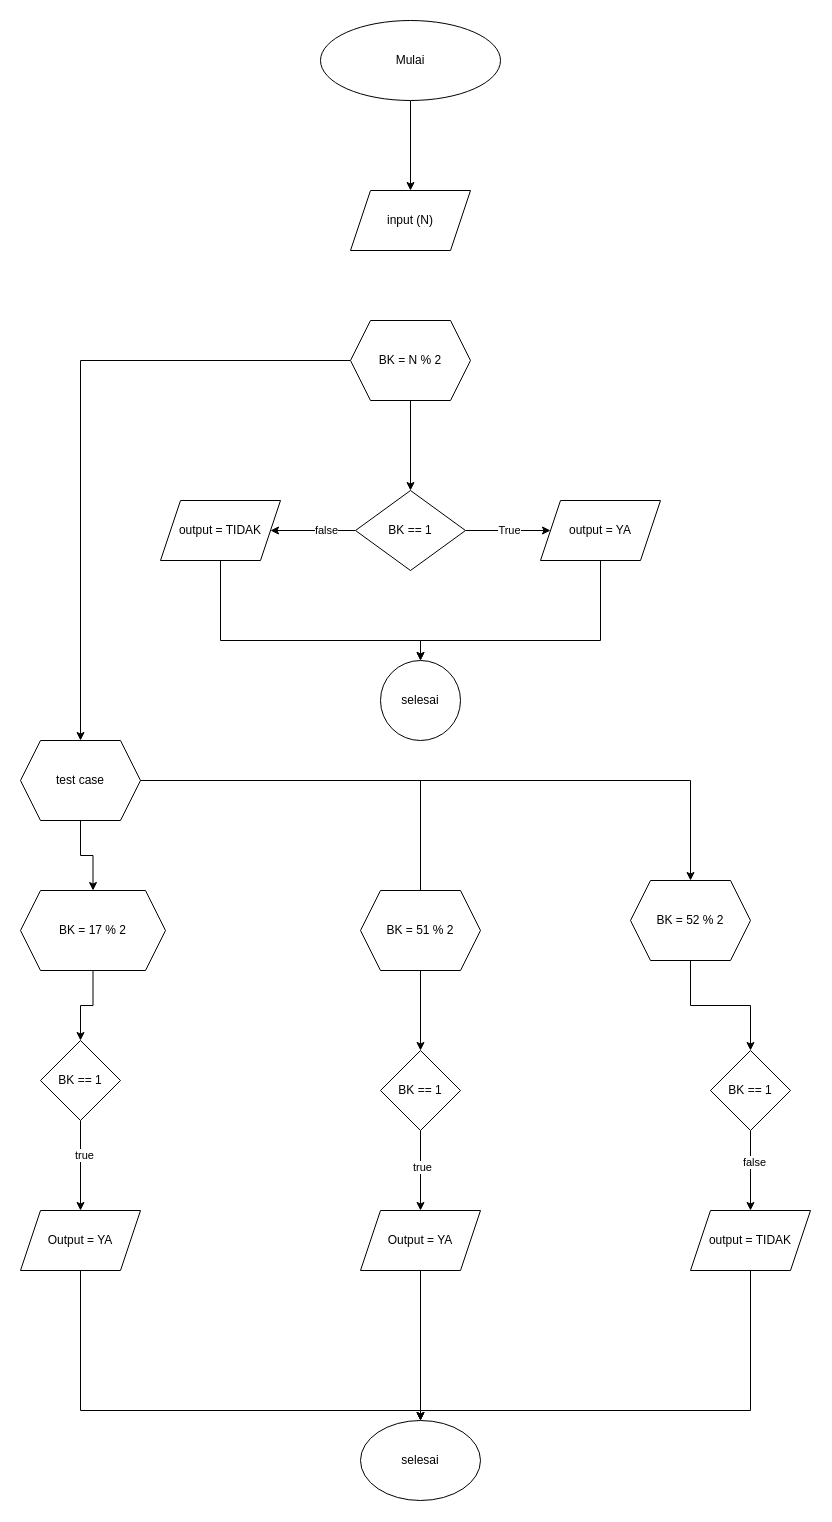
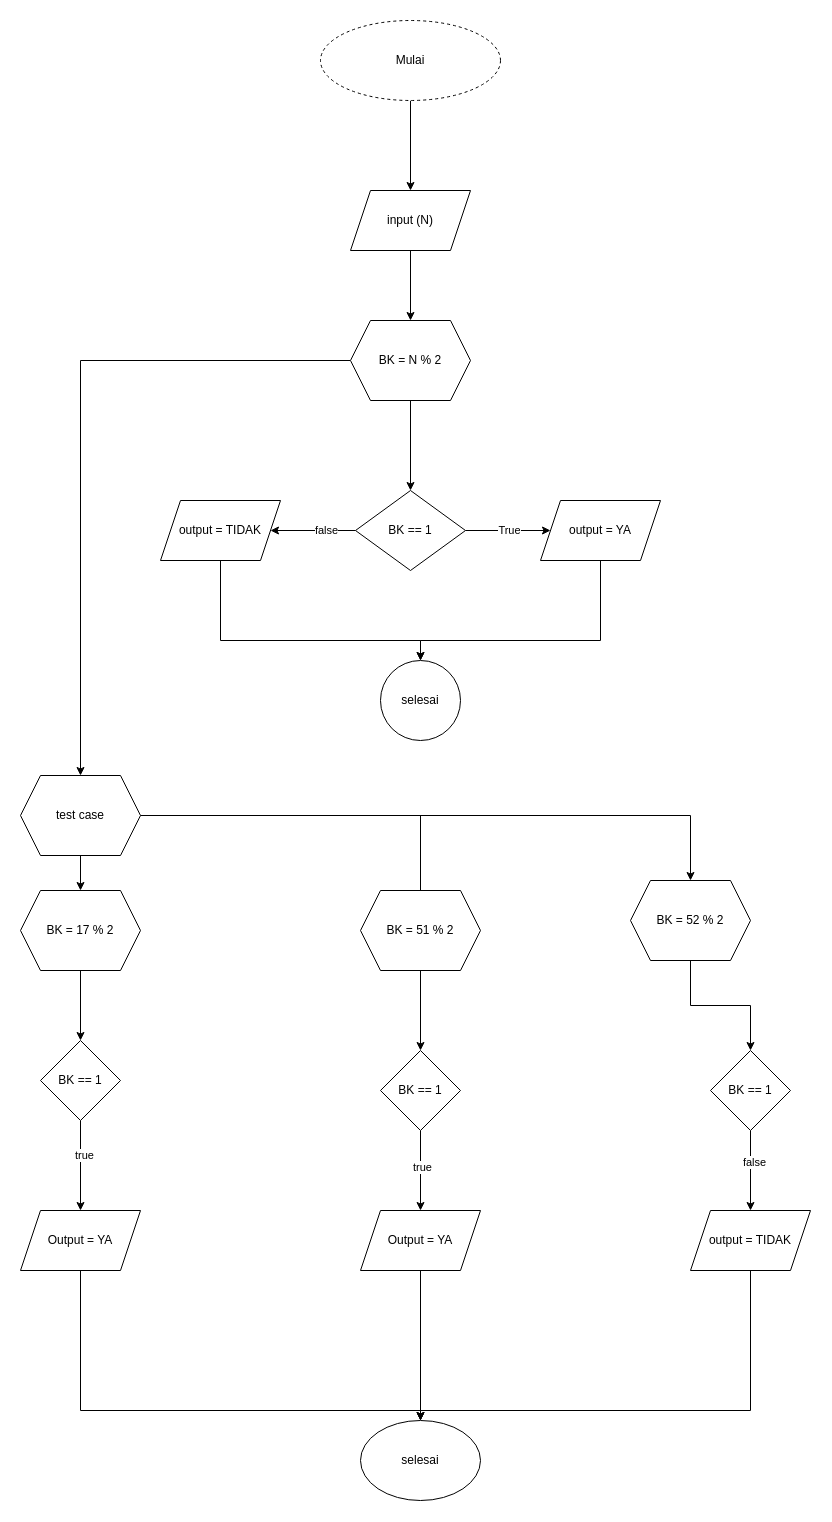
node "Mulai": style solid -> dashed
edge "input (N)" -> "BK = N % 2": added
node "test case": moved (81, 781) -> (81, 816)
node "BK = 17 % 2": size 145x80 -> 120x80
